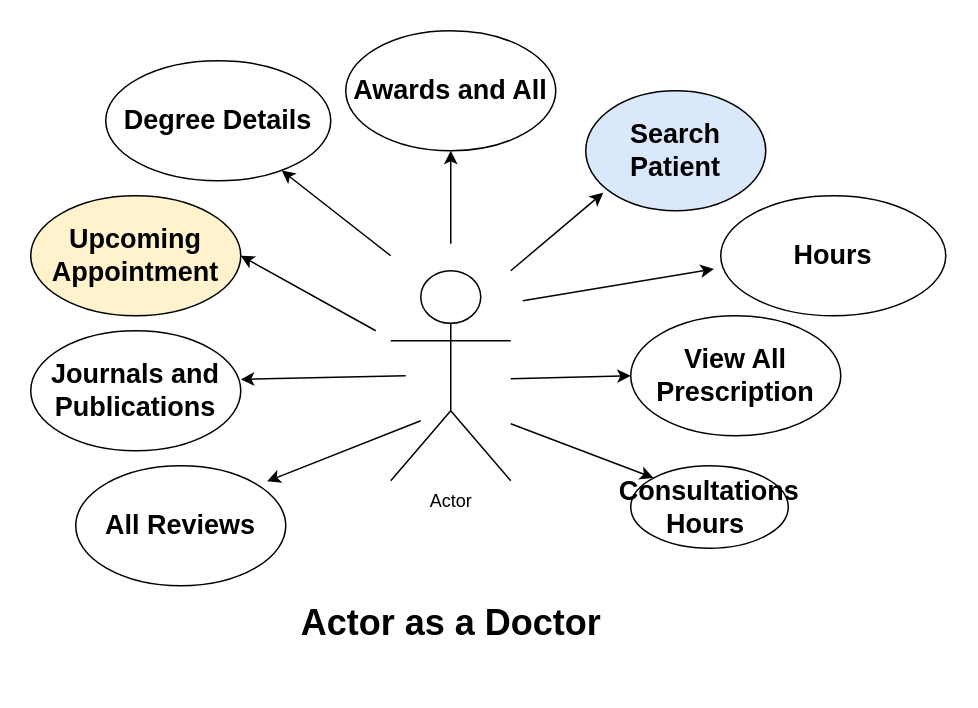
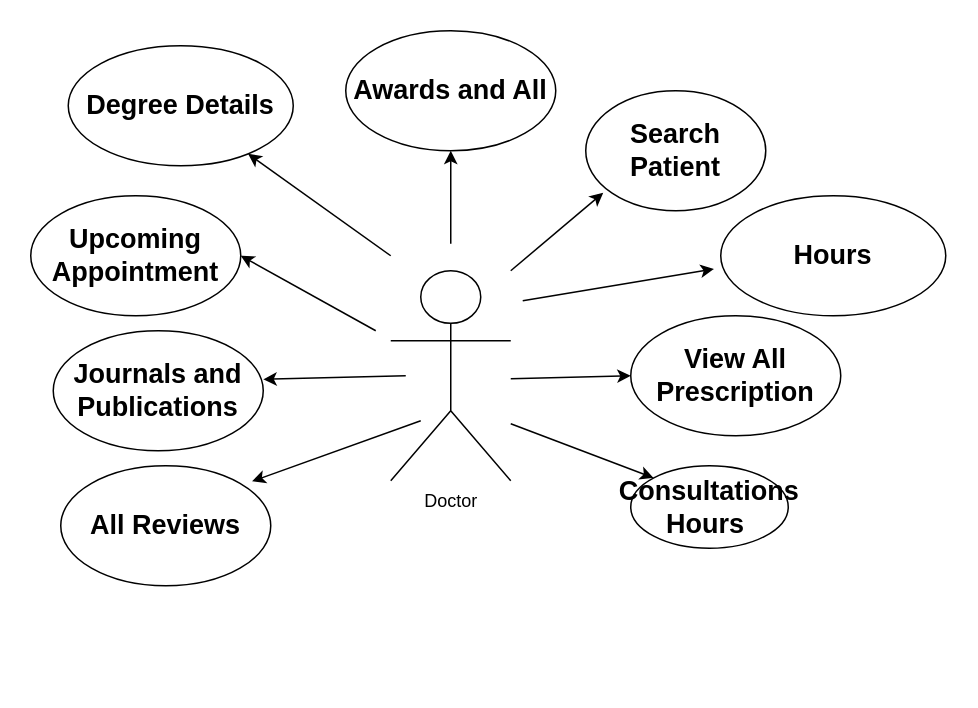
node "Degree Details": moved (218, 121) -> (181, 106)
node "Search Patient": fillcolor #dae8fc -> #ffffff
node "Upcoming Appointment": fillcolor #fff2cc -> #ffffff
node "Journals and Publications": moved (136, 391) -> (158, 391)
node "Actor": label "Actor" -> "Doctor"
node "All Reviews": moved (181, 526) -> (166, 526)
node "Actor as a Doctor": removed
